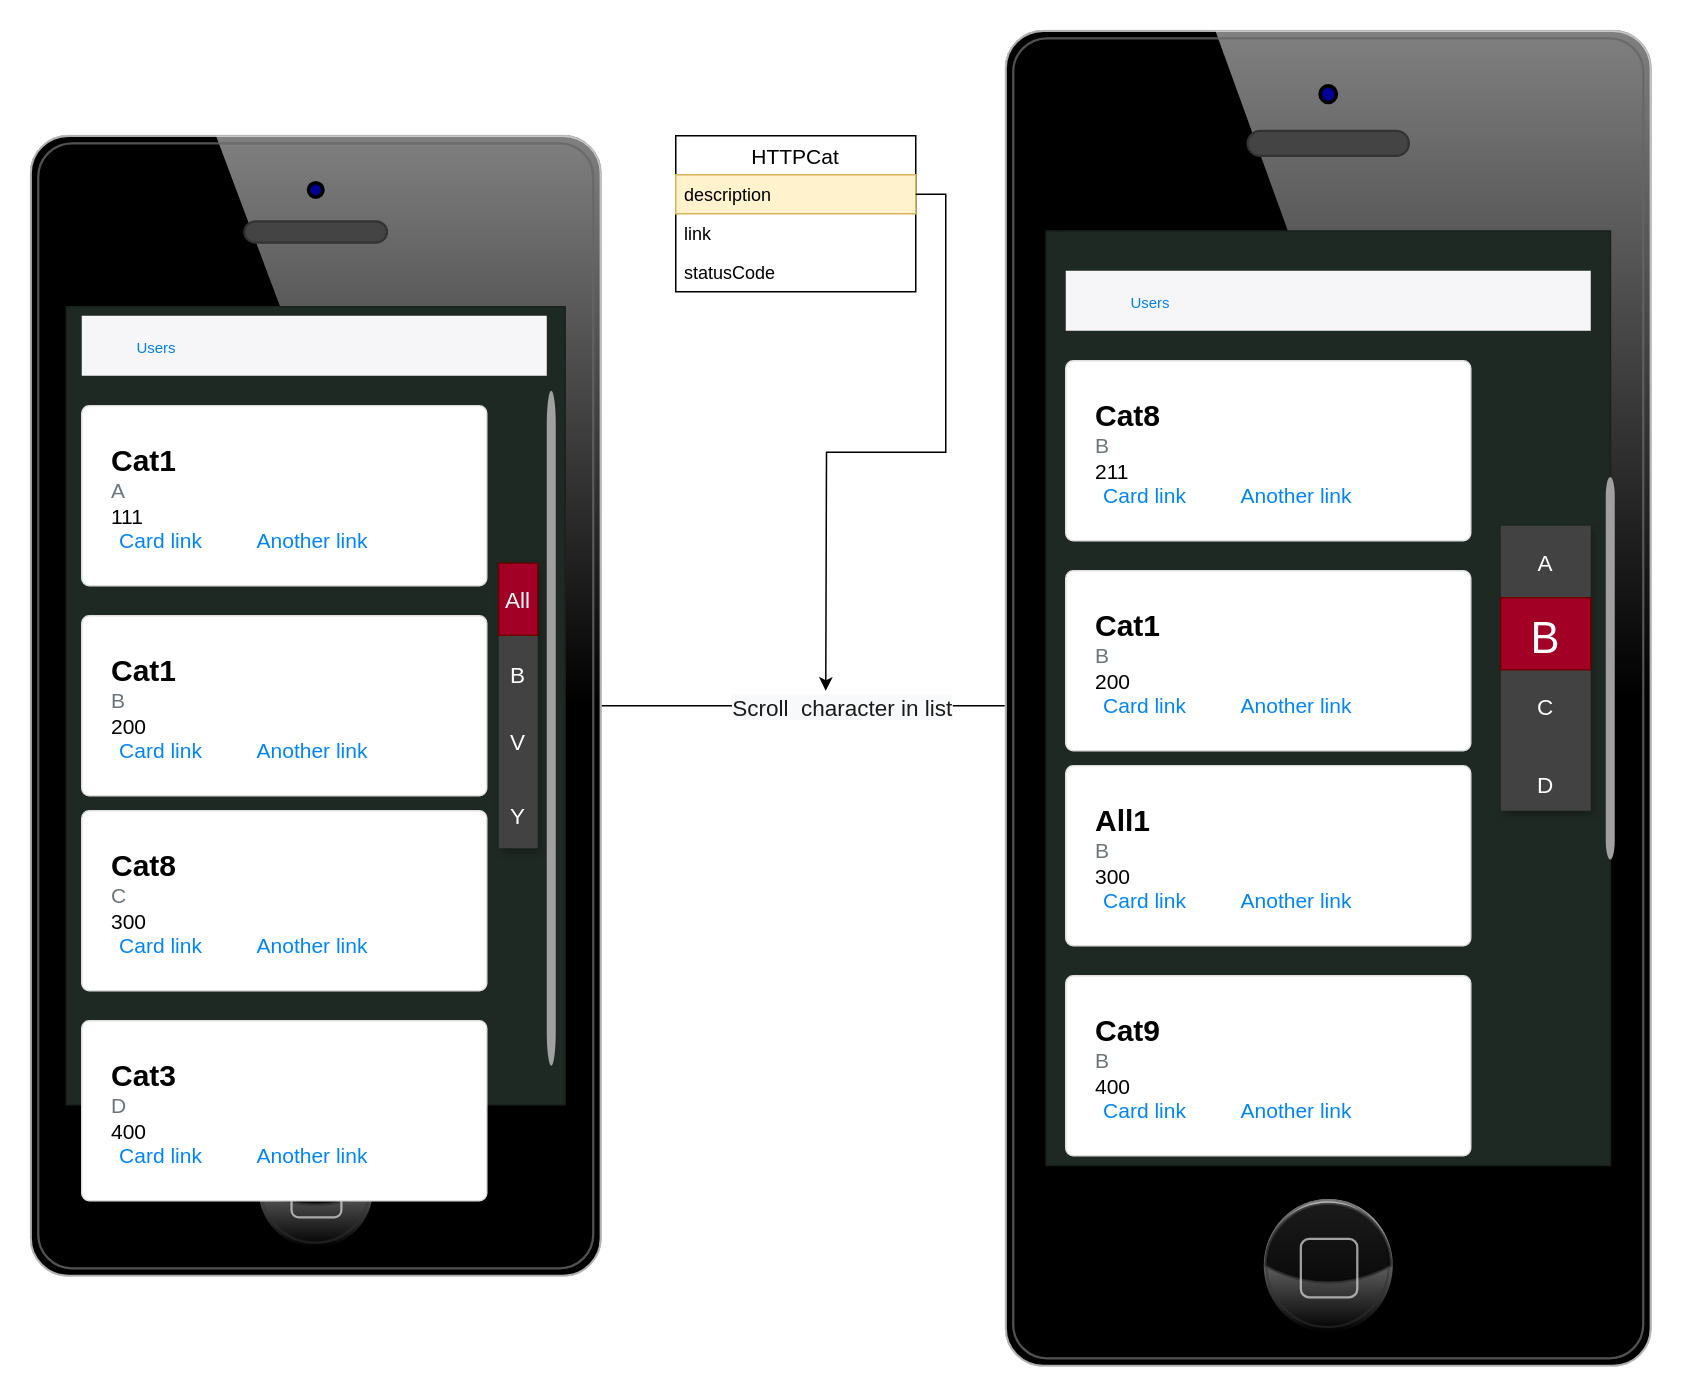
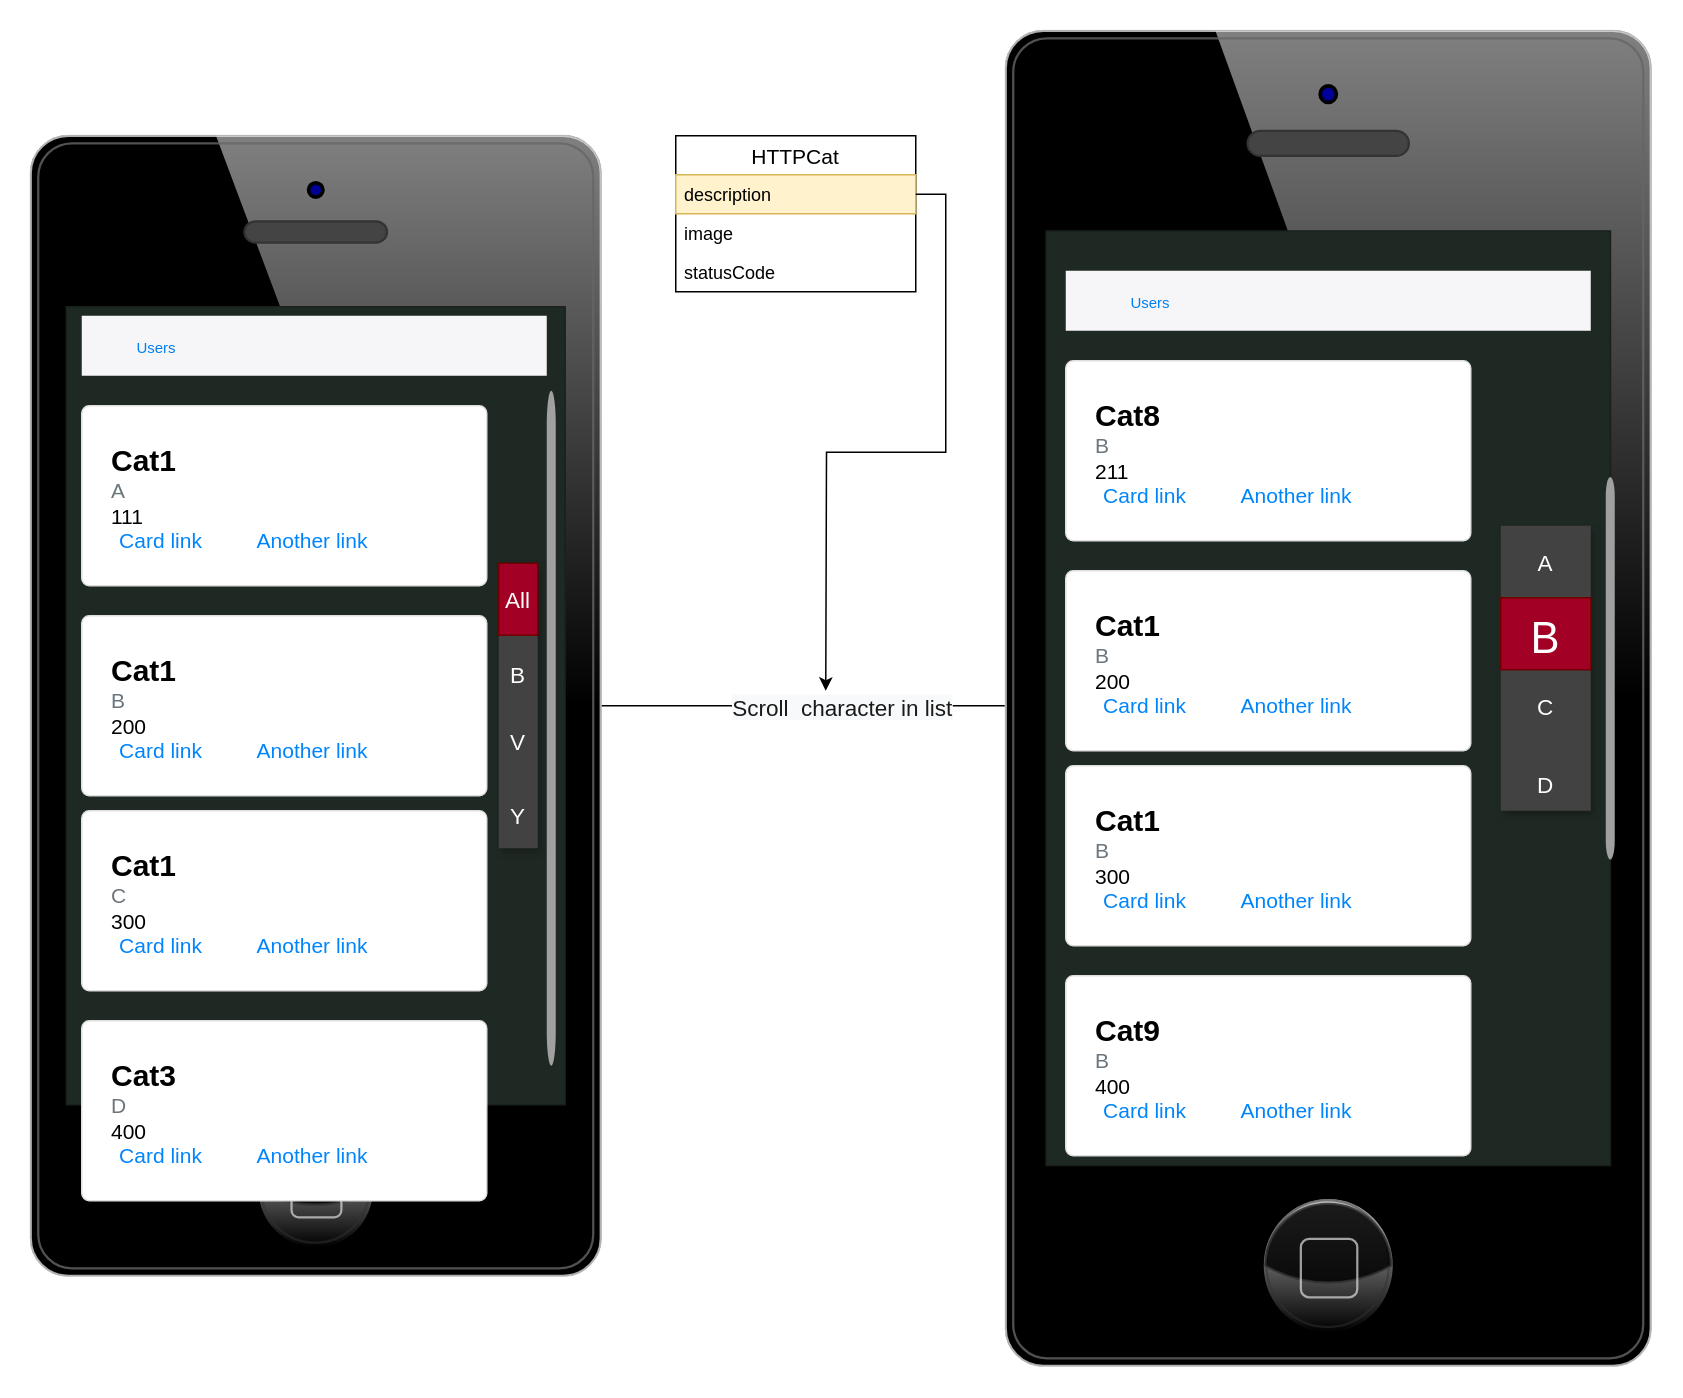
node "link": label "link" -> "image"
node "All1 B300": label "All1 B300" -> "Cat1 B300"
node "Cat8 C300": label "Cat8 C300" -> "Cat1 C300"
